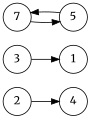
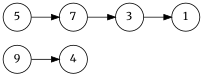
edge "7" -> "5": now "7" -> "3"
node "2": label "2" -> "9"
